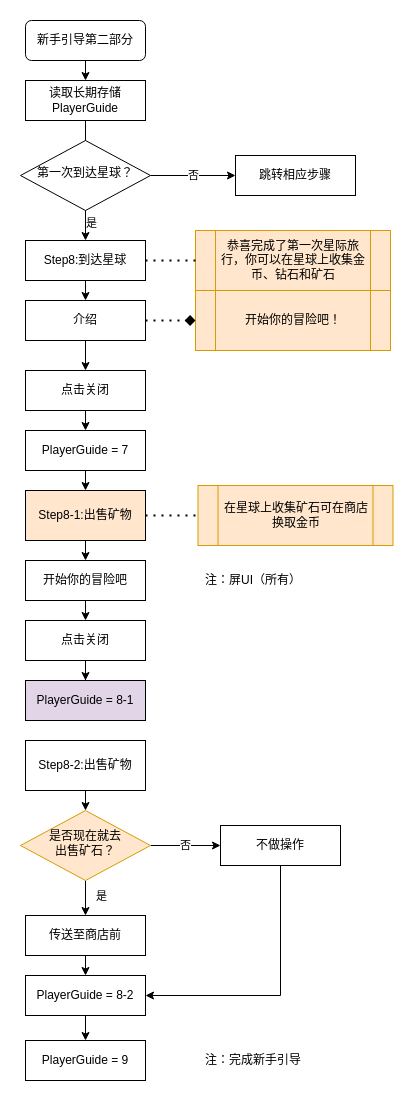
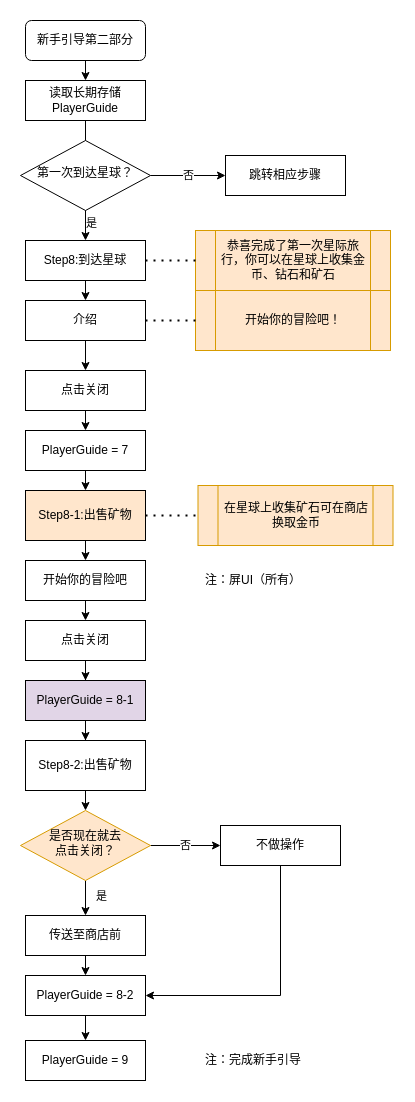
node "跳转相应步骤": moved (296, 176) -> (286, 176)
edge "介绍" -> "开始你的冒险吧！": arrowhead diamond -> none
edge "PlayerGuide = 8-1" -> "Step8-2:出售矿物": added
node "是否现在就去 出售矿石？": label "是否现在就去 出售矿石？" -> "是否现在就去 点击关闭？"
